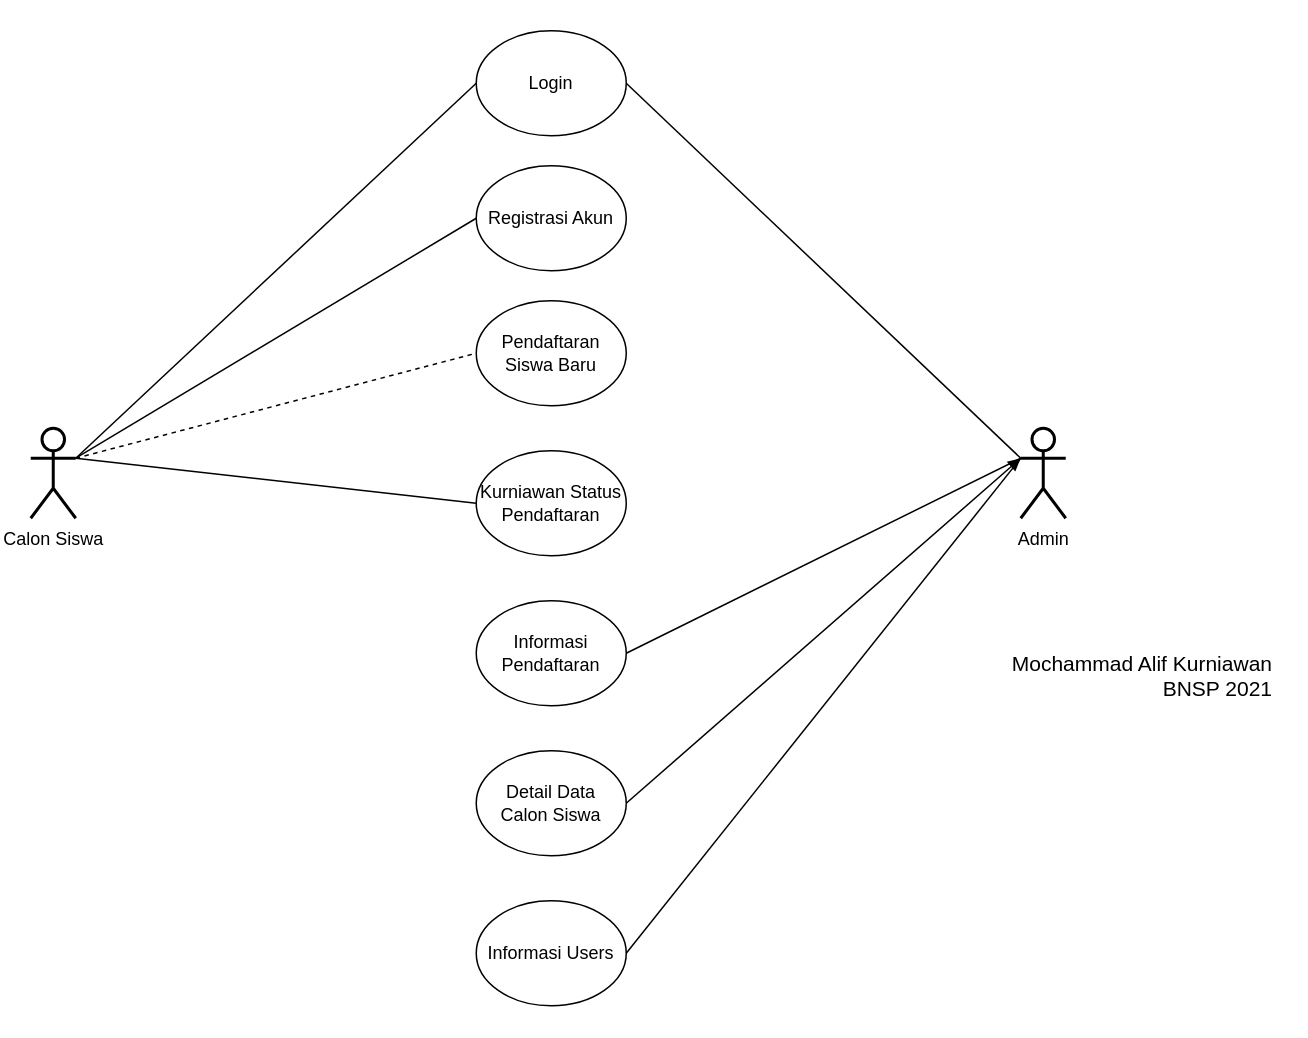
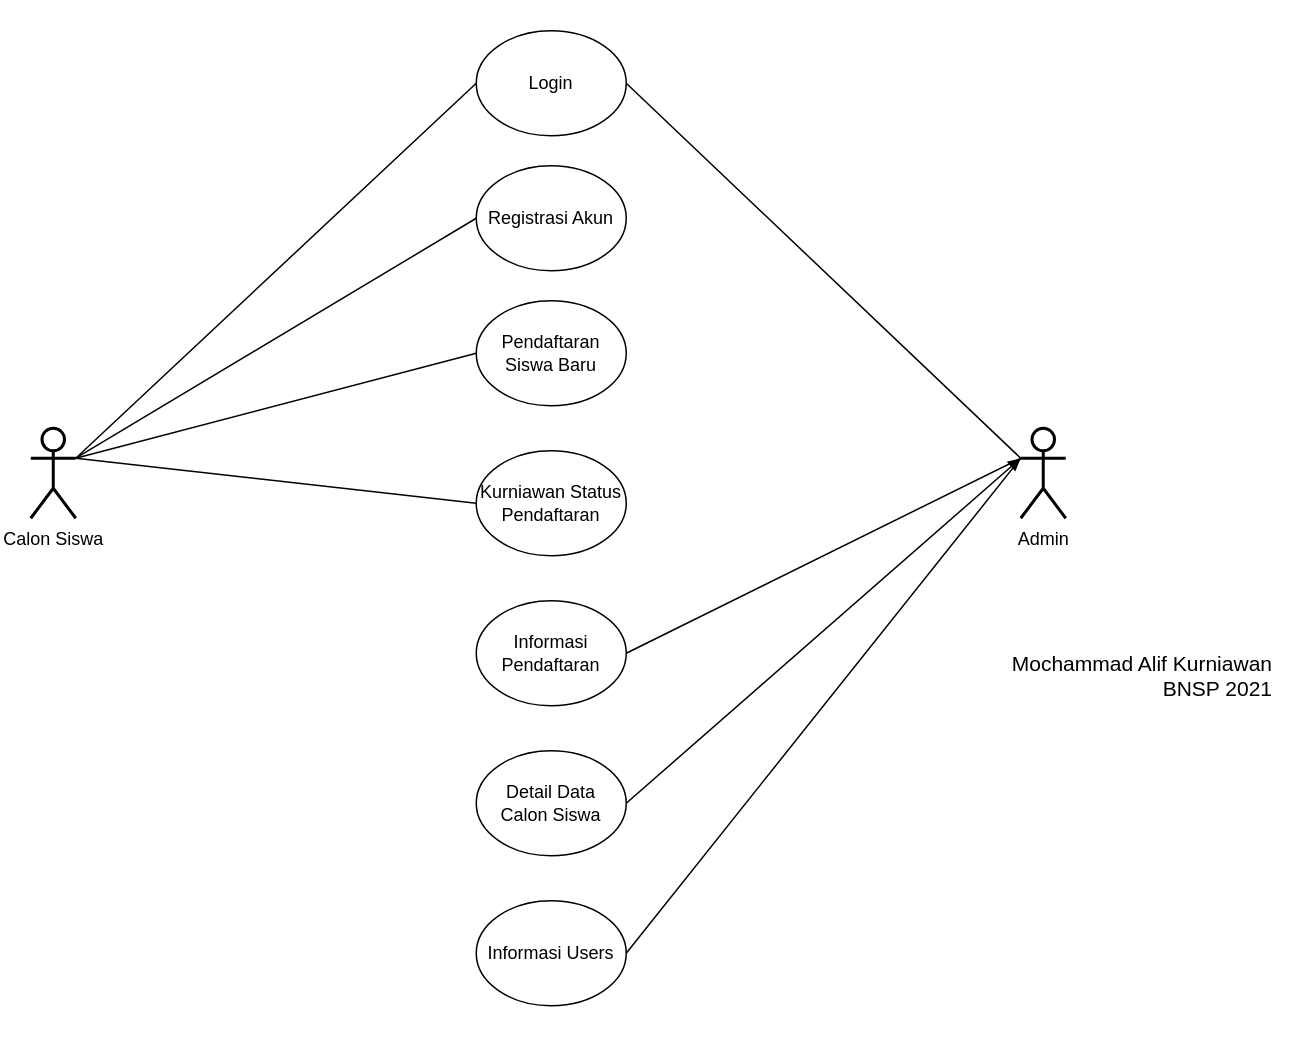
edge "Pendaftaran Siswa Baru" -- "Calon Siswa": style dashed -> solid
